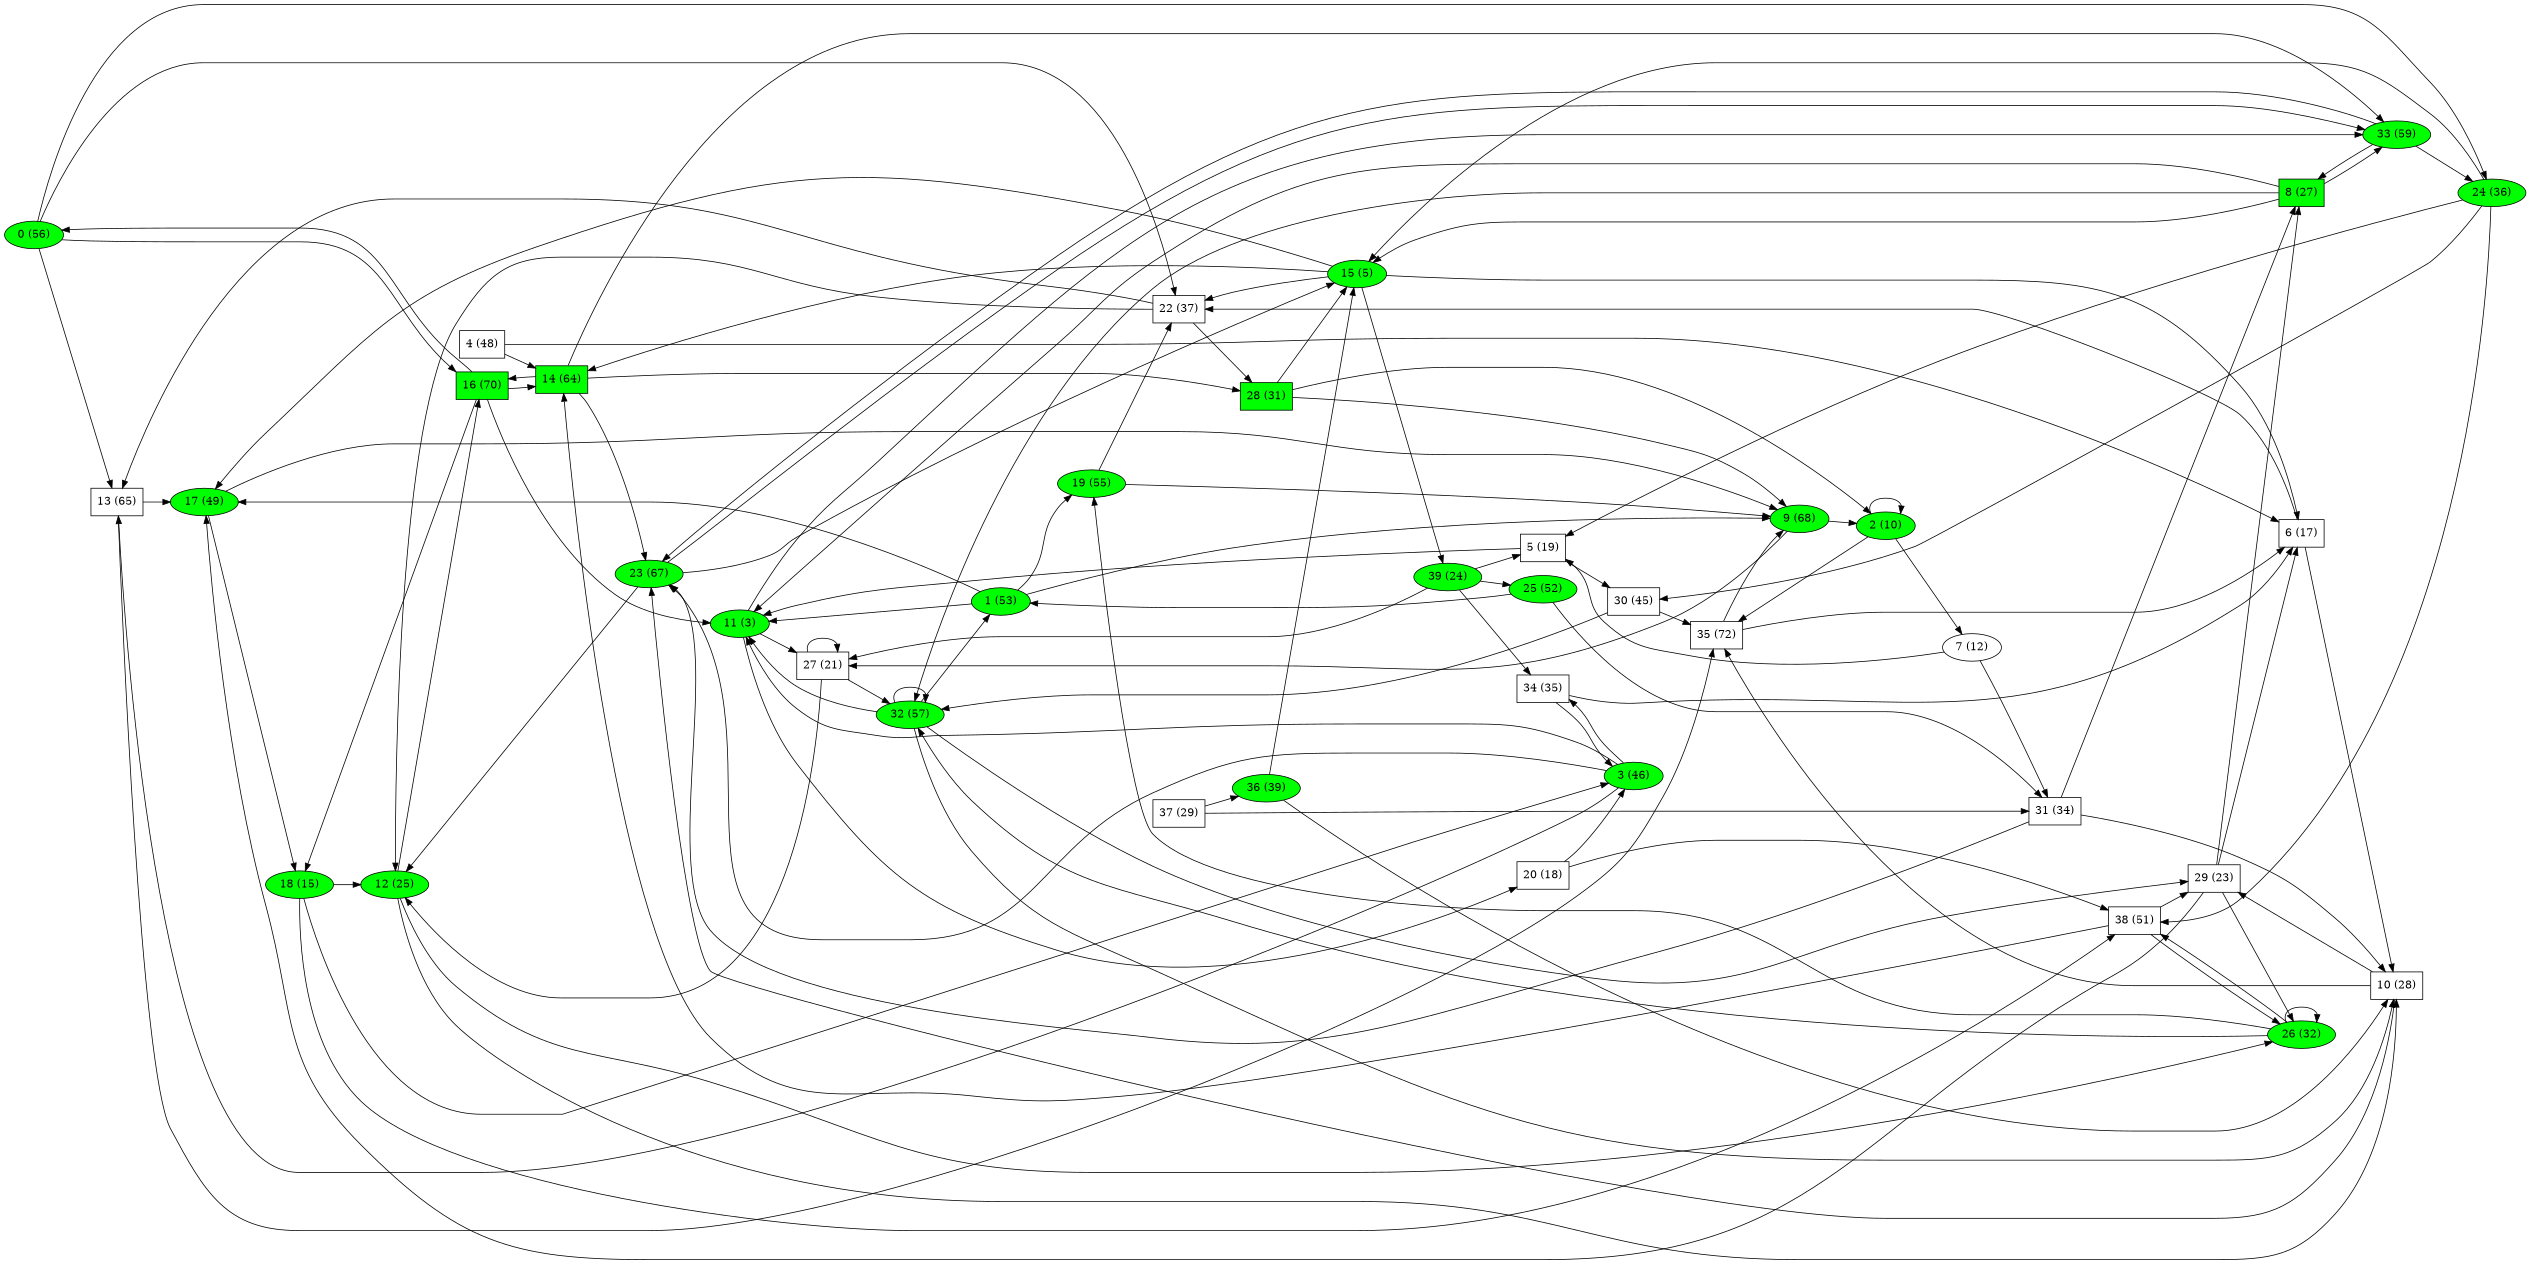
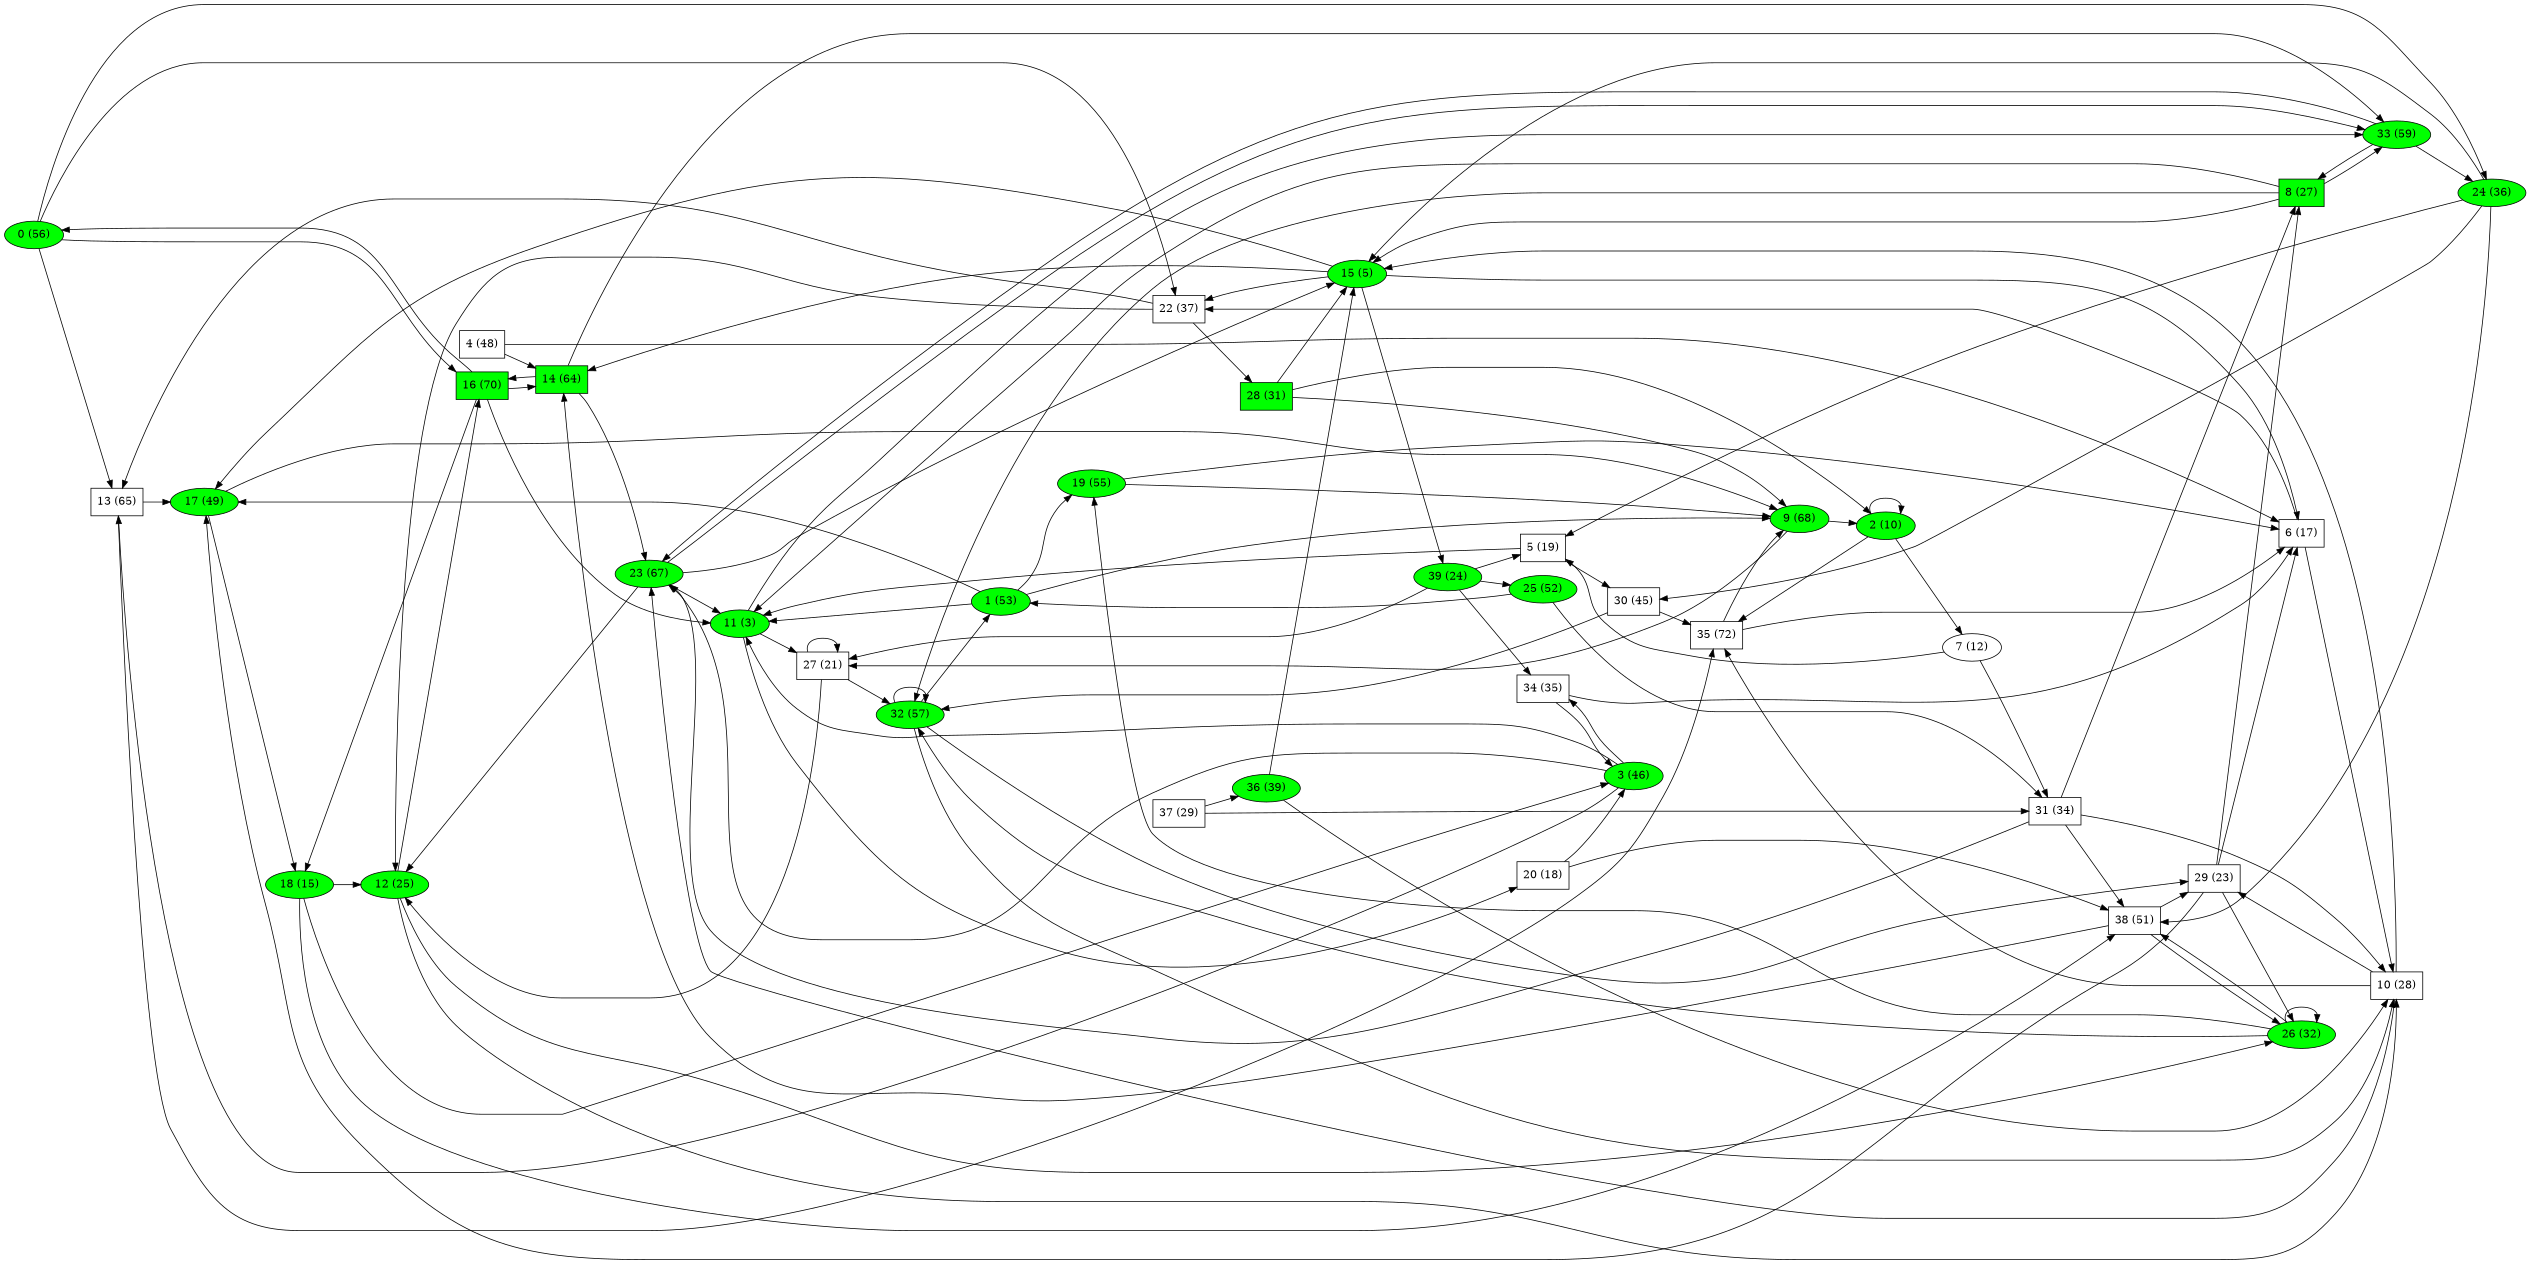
edge "10 (28)" -> "15 (5)": added
edge "14 (64)" -> "28 (31)": removed
edge "19 (55)" -> "22 (37)": now "19 (55)" -> "6 (17)"
edge "32 (57)" -> "11 (3)": now "23 (67)" -> "11 (3)"
edge "31 (34)" -> "38 (51)": added
